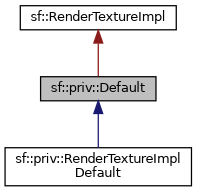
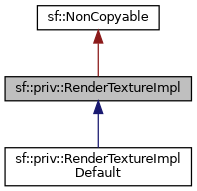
node "sf::RenderTextureImpl": label "sf::RenderTextureImpl" -> "sf::NonCopyable"
node "sf::priv::Default": label "sf::priv::Default" -> "sf::priv::RenderTextureImpl"
